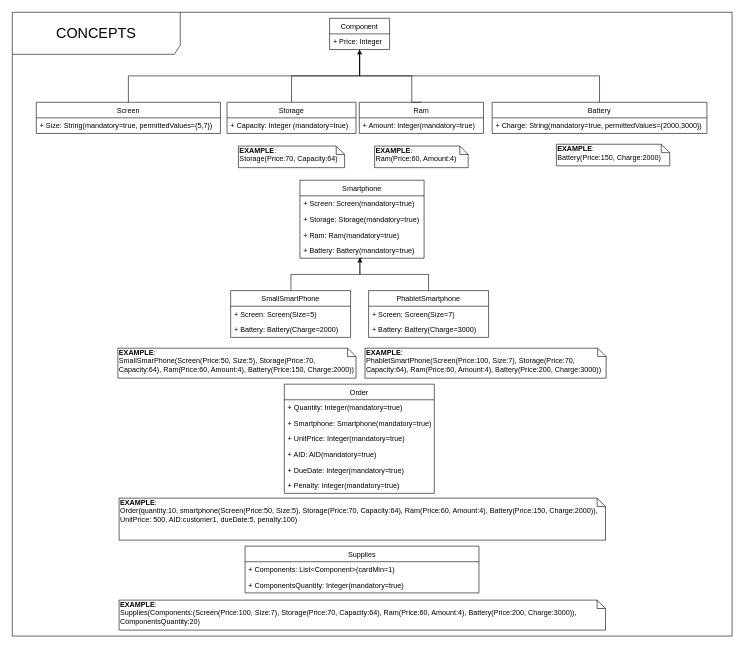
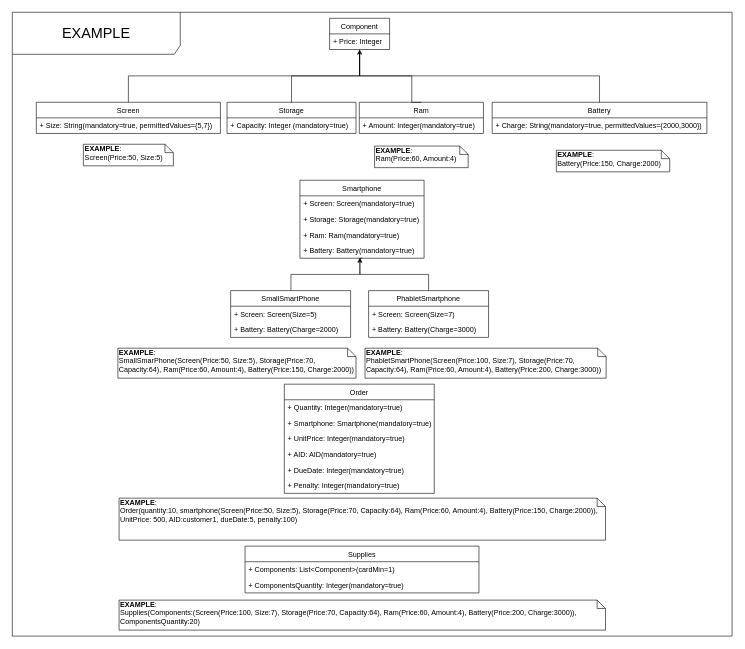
node "CONCEPTS": label "CONCEPTS" -> "EXAMPLE"
node "EXAMPLE: Screen(Price:50, Size:5)": added
node "EXAMPLE: Battery(Price:150, Charge:2000)": moved (613, 155) -> (613, 161)
node "EXAMPLE: Storage(Price:70, Capacity:64)": removed
